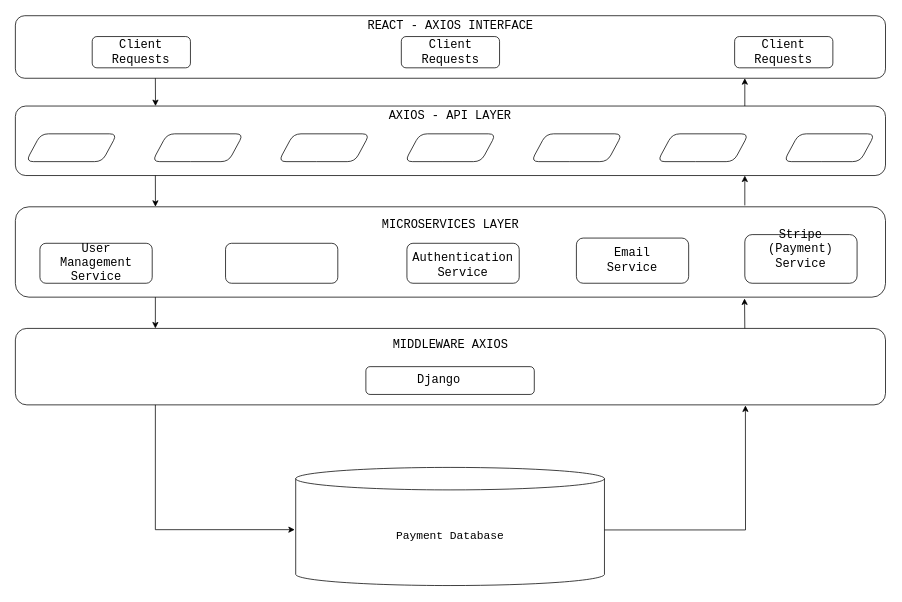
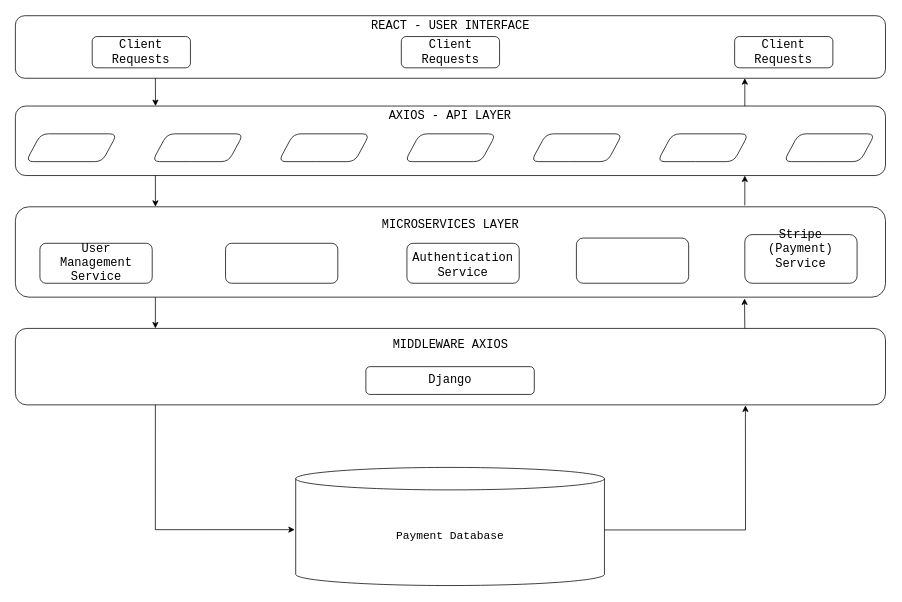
node "REACT - AXIOS INTERFACE": label "REACT - AXIOS INTERFACE" -> "REACT - USER INTERFACE"
node "Email Service": removed
node "Django": moved (439, 380) -> (450, 380)
